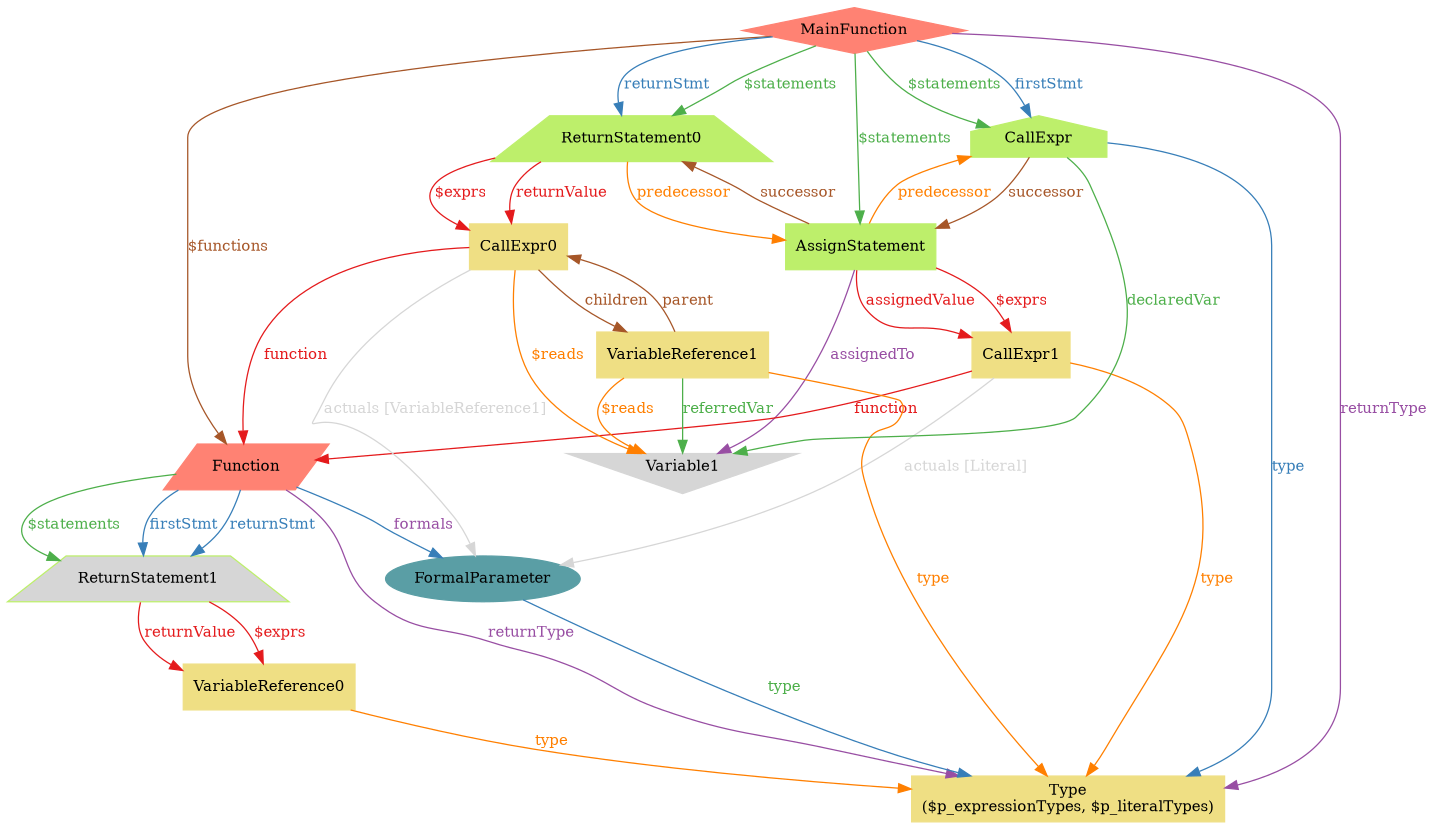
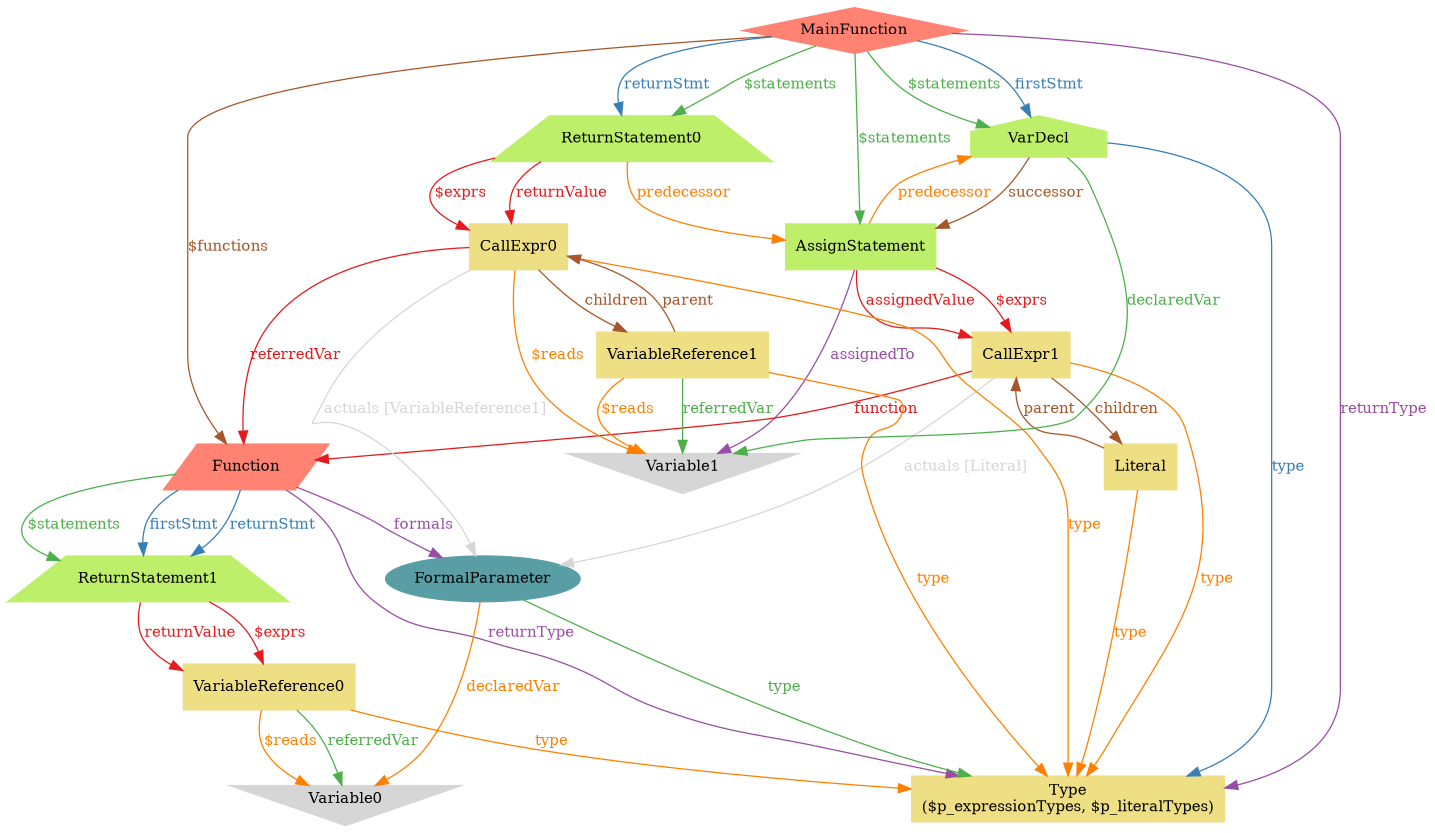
node "CallExpr": label "CallExpr" -> "VarDecl"
edge "AssignStatement" -> "ReturnStatement0": removed, label "successor"
edge "CallExpr0" -> "Function": label "function" -> "referredVar"
edge "CallExpr0" -> "Type ($p_expressionTypes, $p_literalTypes)": added, label "type"
node "Literal": added
edge "Function" -> "FormalParameter": color #377eb8 -> #984ea3
node "ReturnStatement1": fillcolor #d6d6d6 -> #bdef6b
edge "FormalParameter" -> "Type ($p_expressionTypes, $p_literalTypes)": color #377eb8 -> #4daf4a
node "Variable0": added
